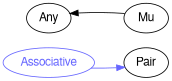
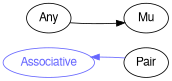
edge "Mu" -> "Any": reversed
edge "Associative" -> "Pair": reversed
